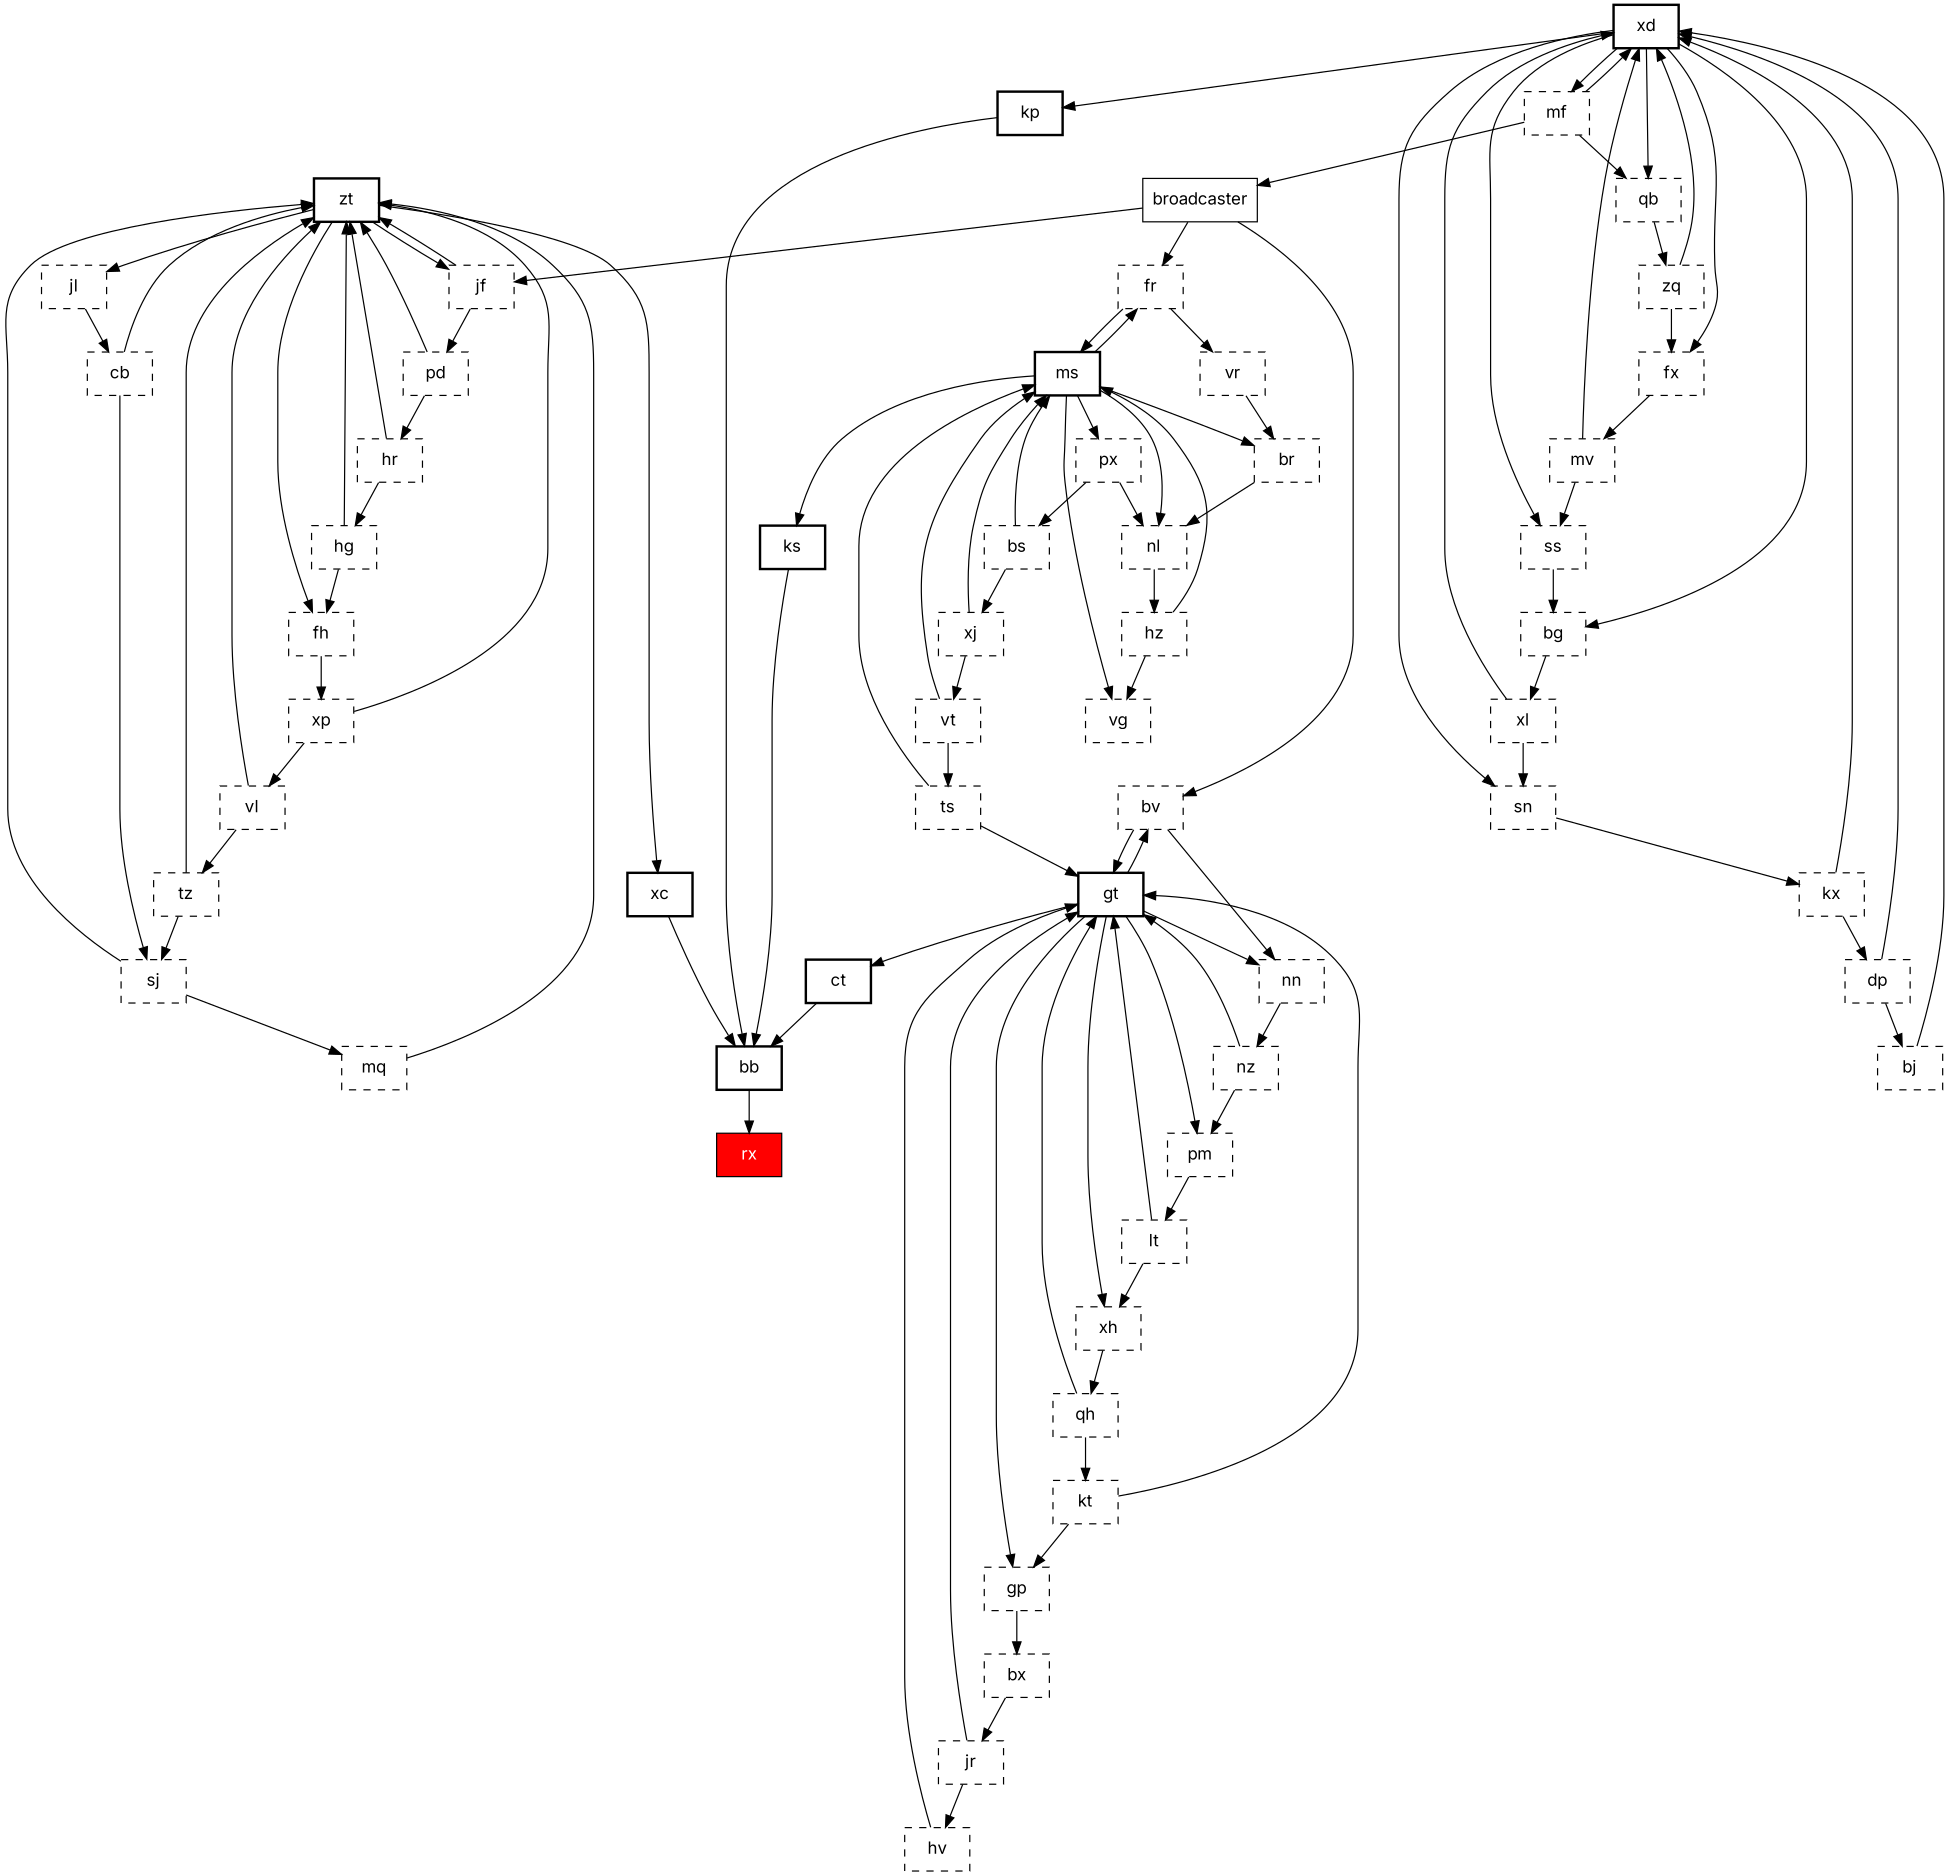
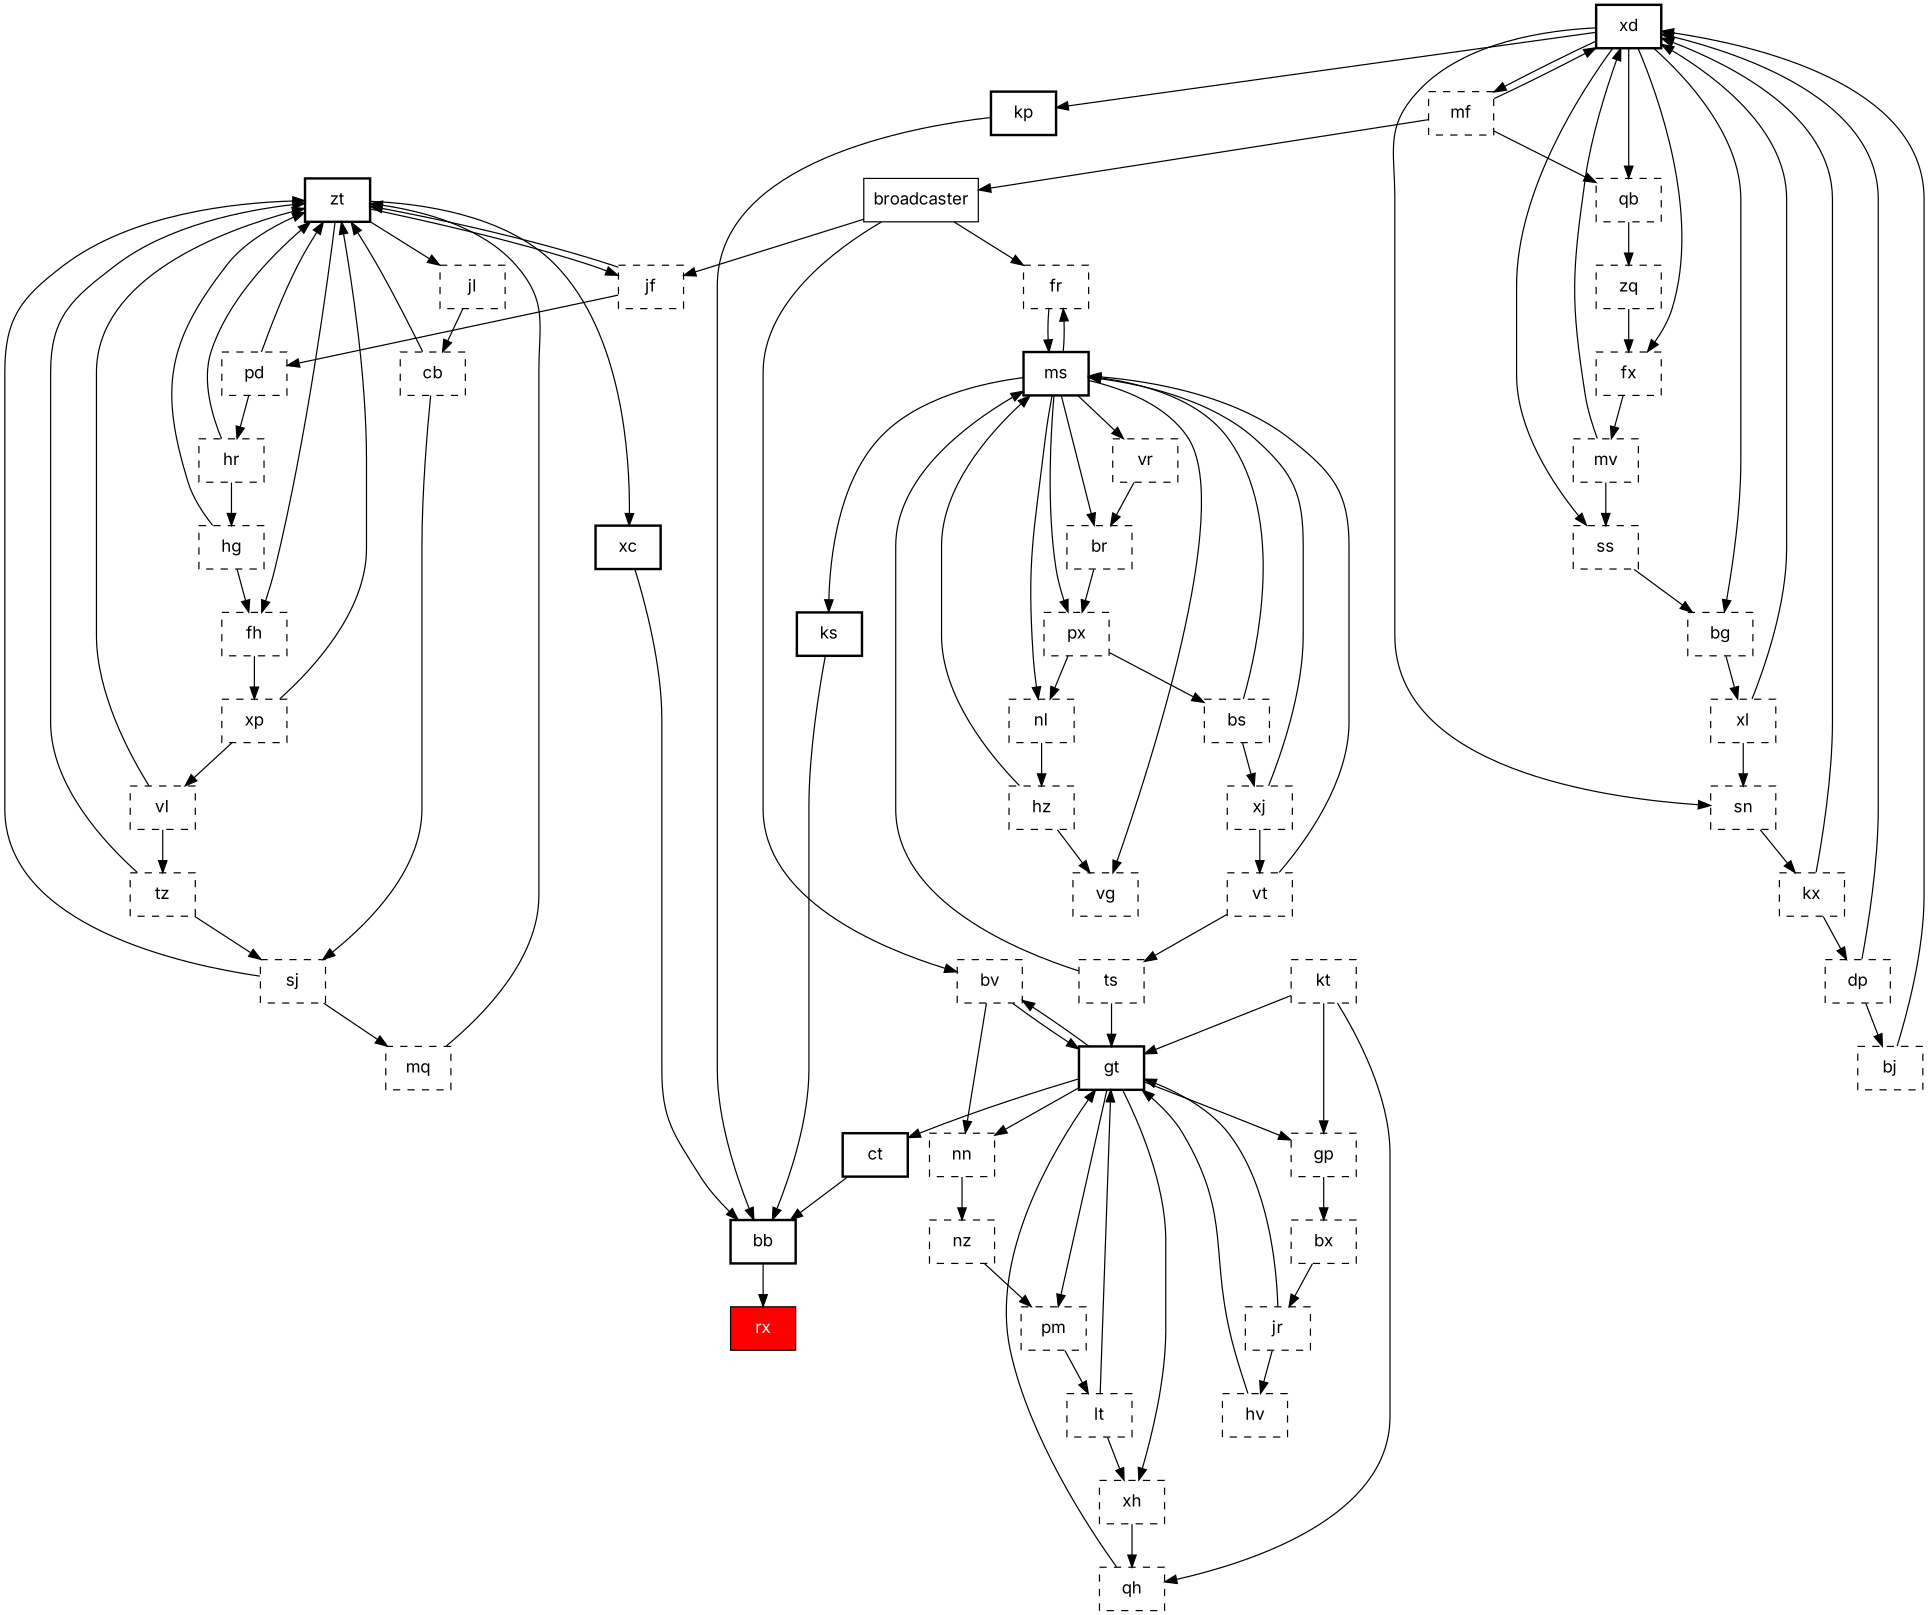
edge "zq" -> "xd": removed
edge "fr" -> "vr": now "ms" -> "vr"
edge "br" -> "nl": now "br" -> "px"
edge "nz" -> "gt": removed
edge "qh" -> "kt": reversed
